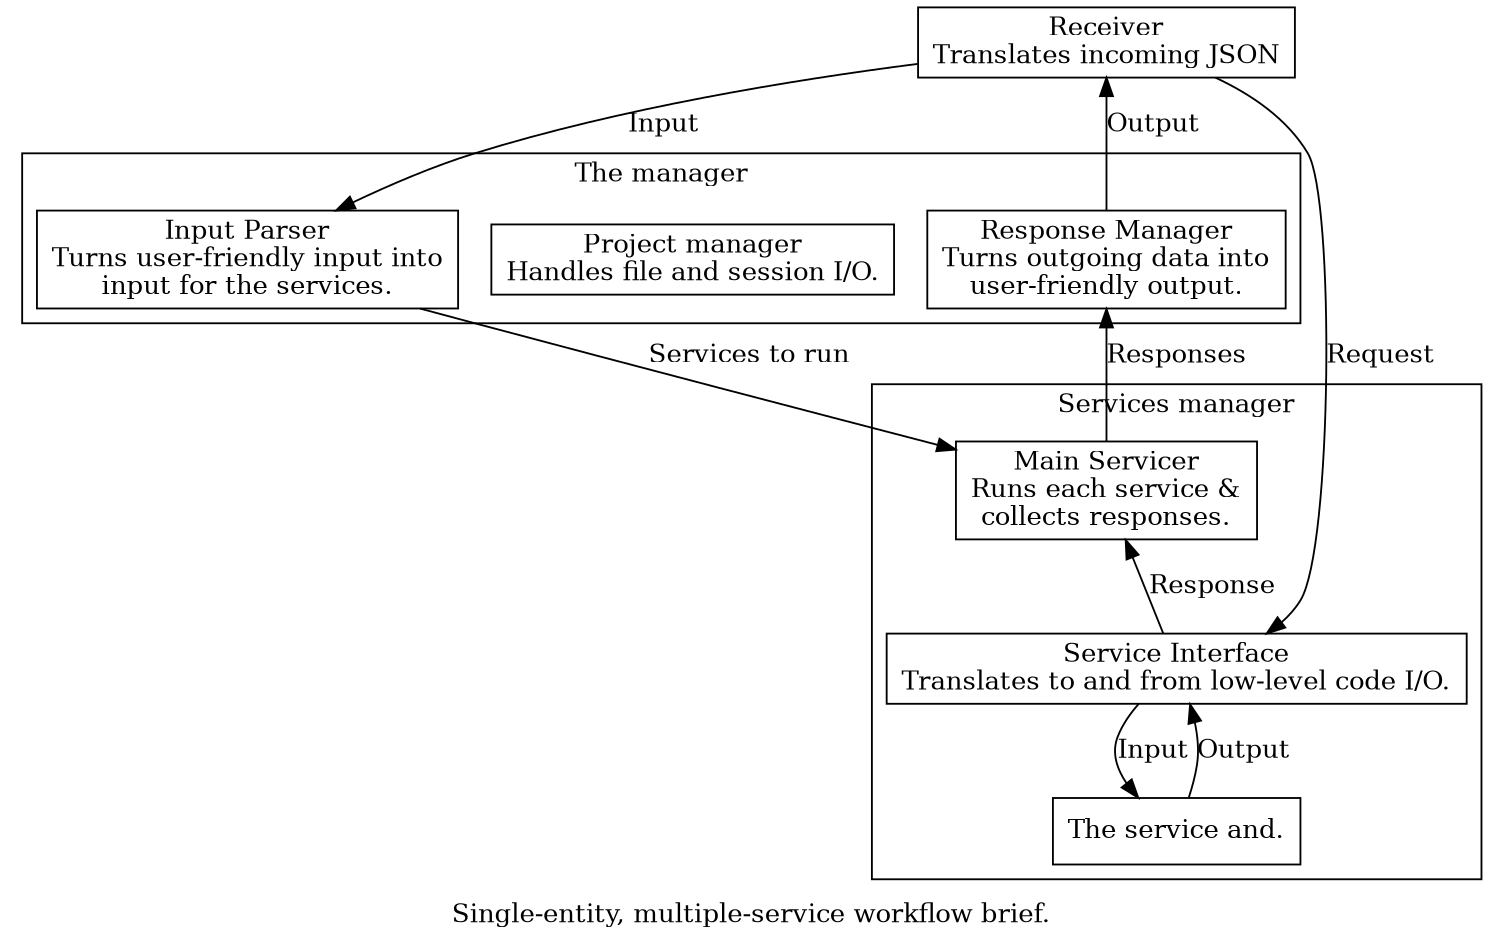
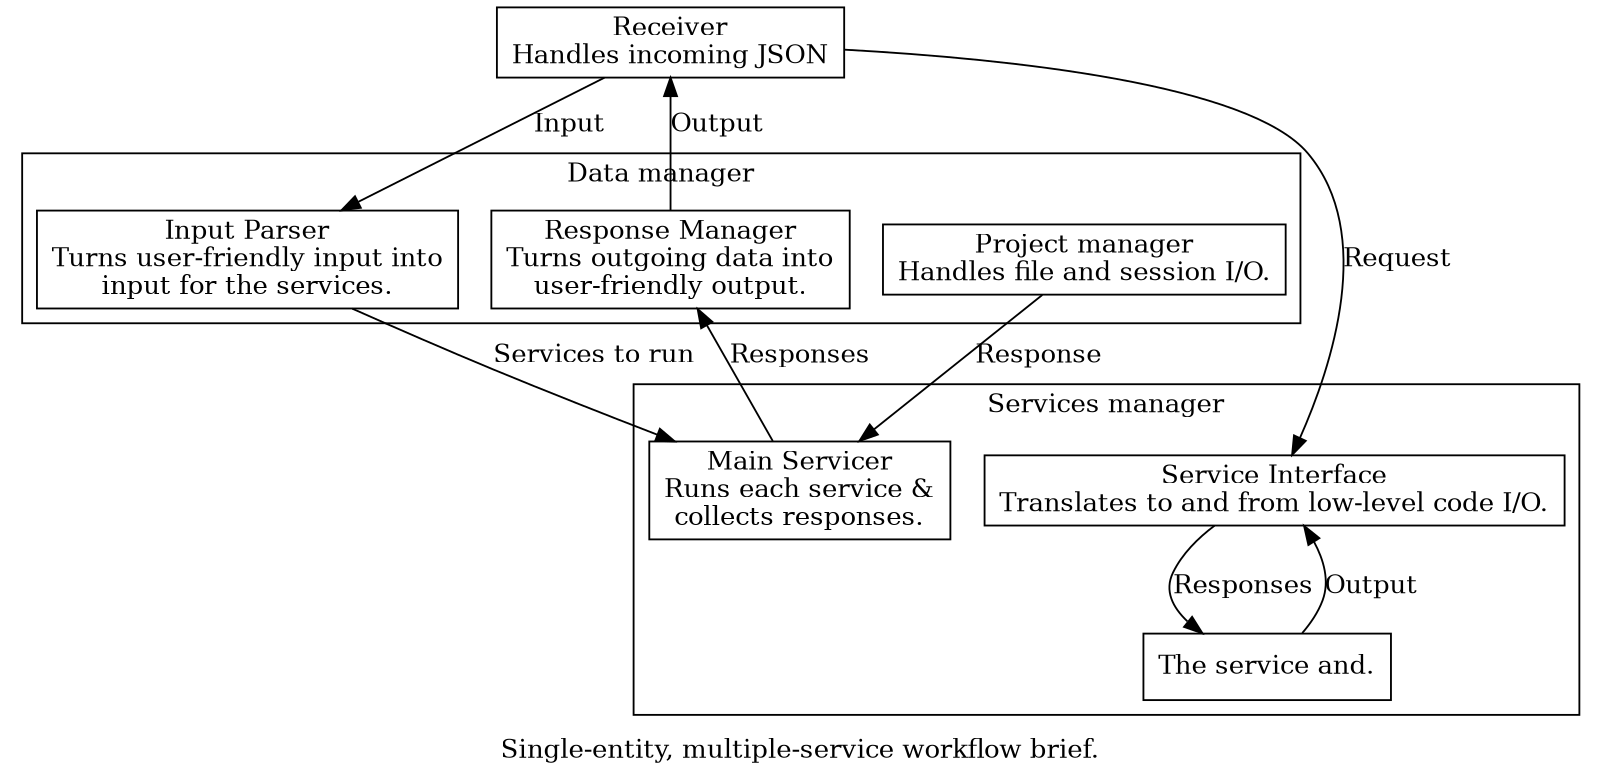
node "Receiver Translates incoming JSON": label "Receiver Translates incoming JSON" -> "Receiver Handles incoming JSON"
cluster "The manager": label "The manager" -> "Data manager"
edge "Service Interface Translates to and from low-level code I/O." -> "Main Servicer Runs each service & collects responses.": now "Project manager Handles file and session I/O." -> "Main Servicer Runs each service & collects responses."
edge "Service Interface Translates to and from low-level code I/O." -> "The service and.": label "Input " -> "Responses "
